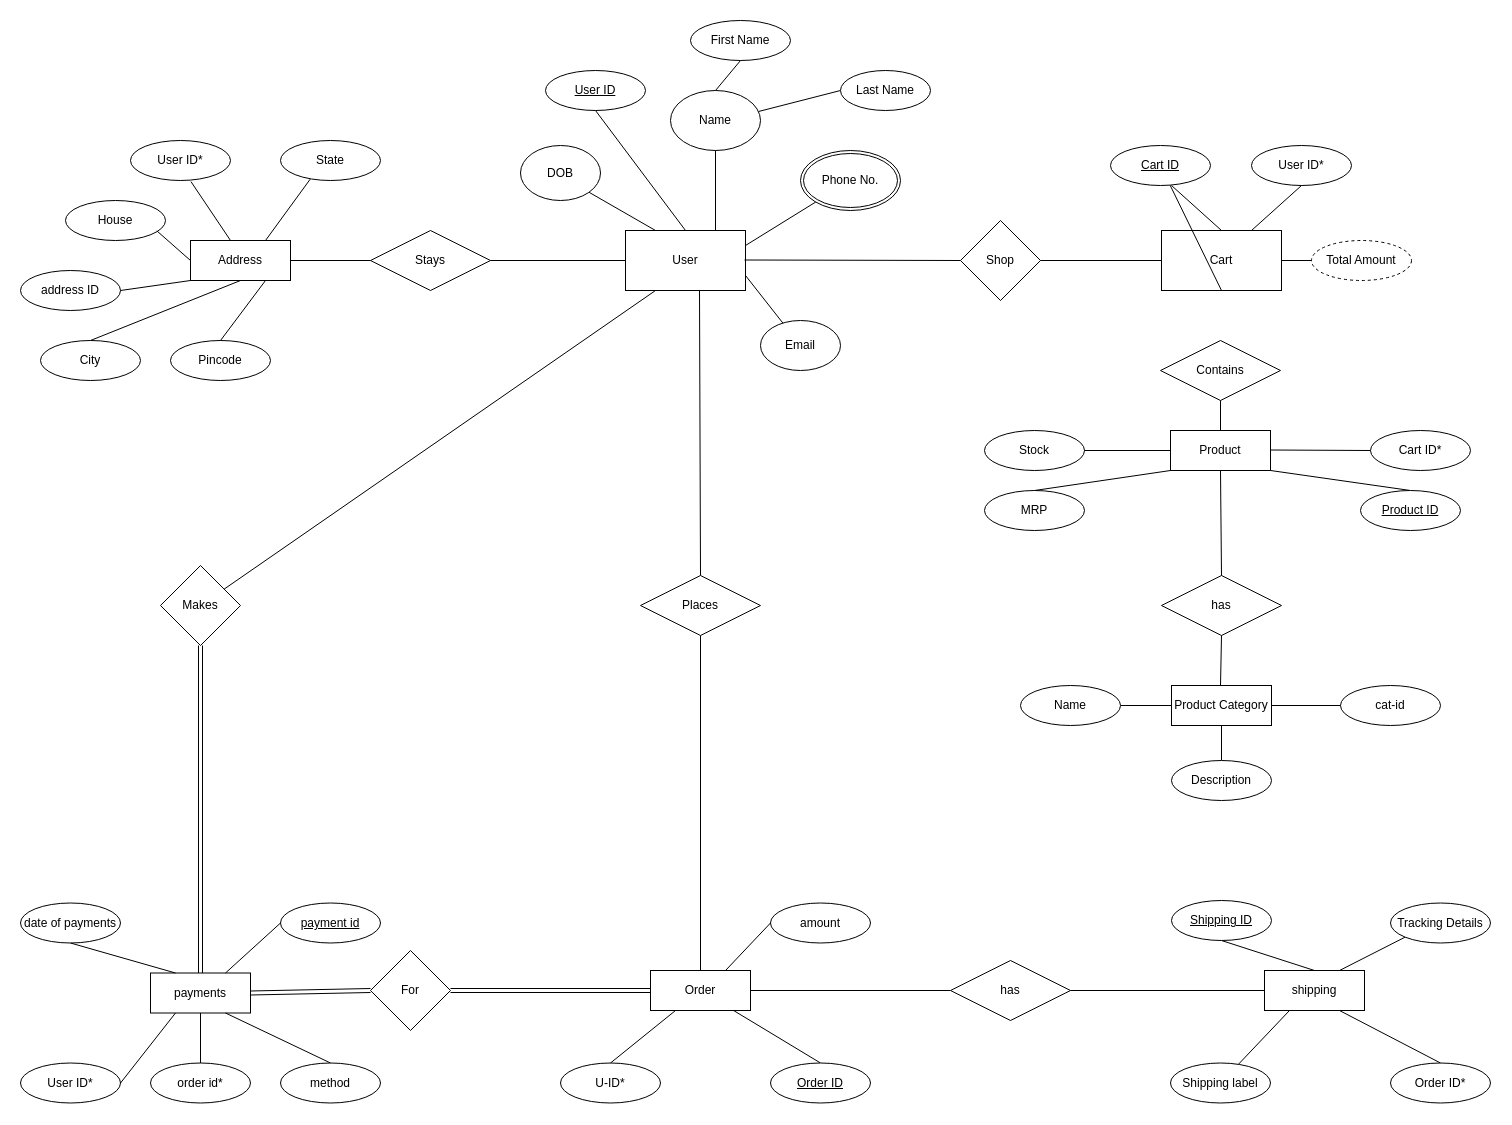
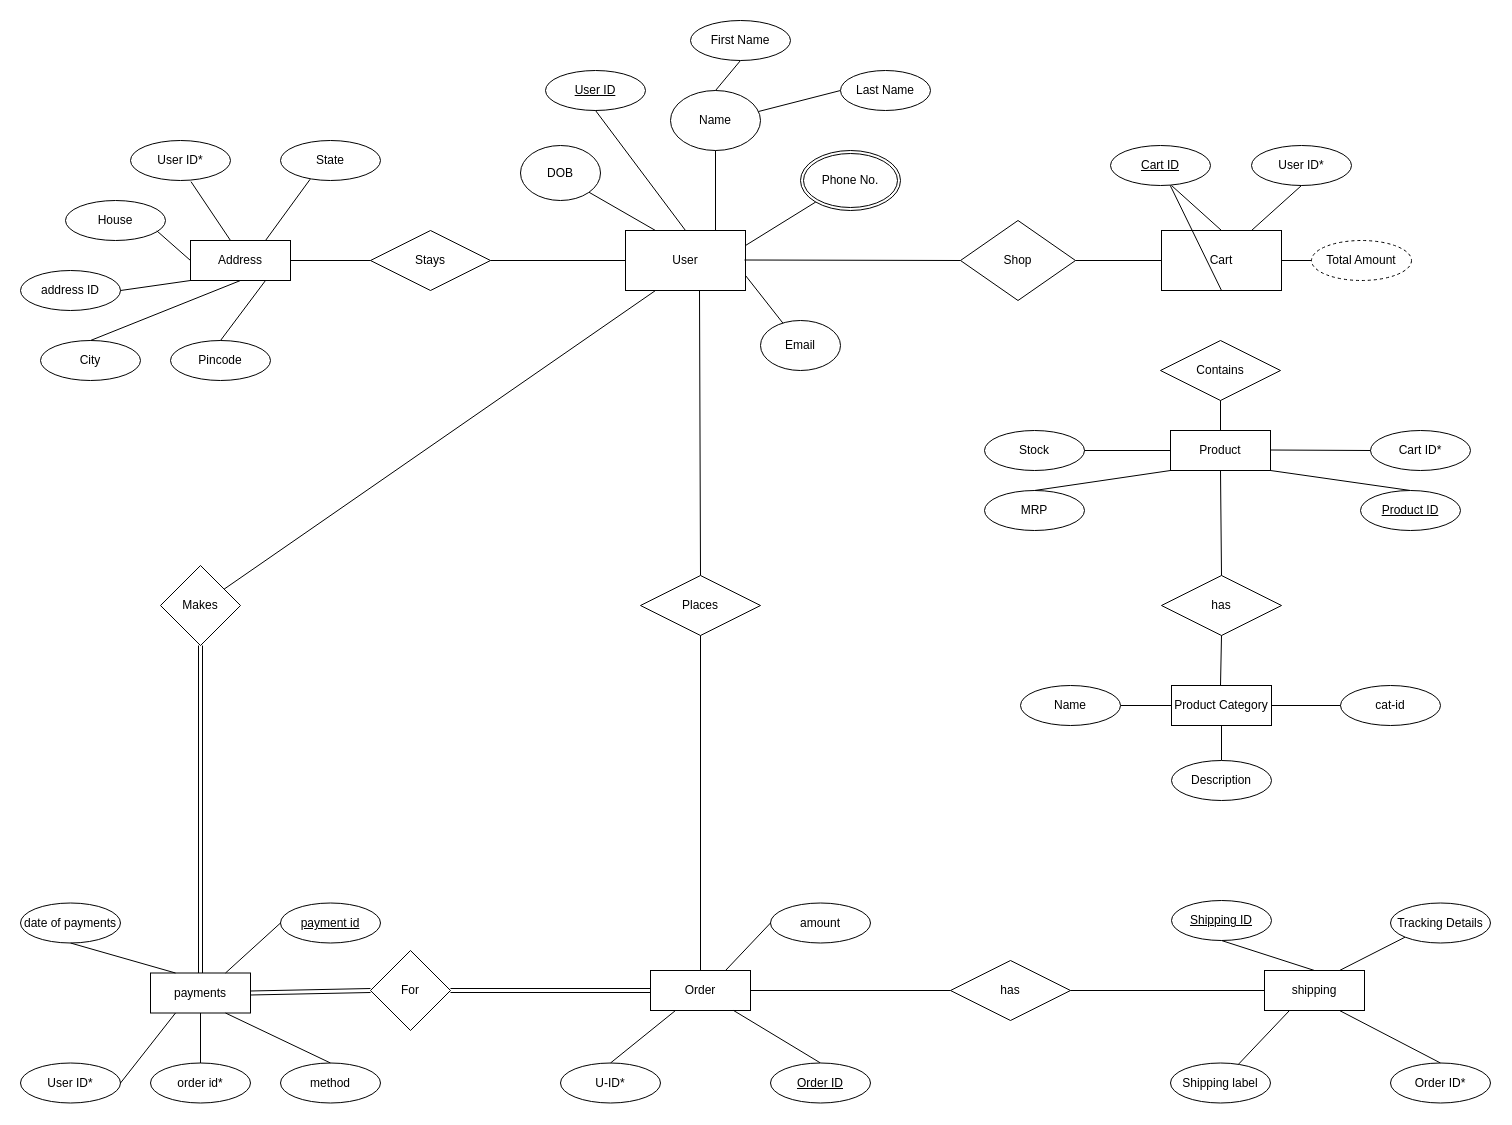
node "Shop": size 80x80 -> 115x80
